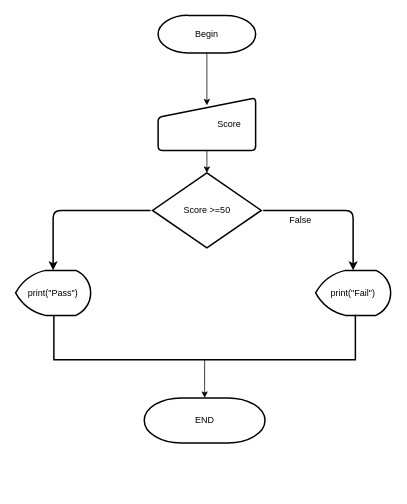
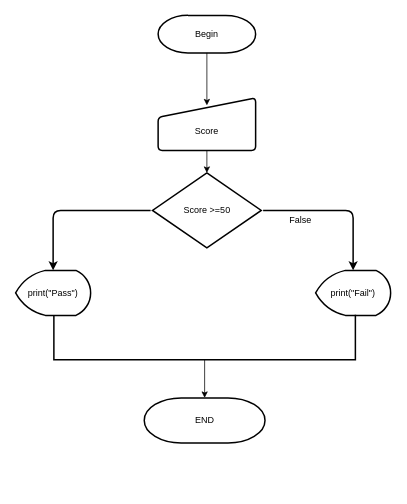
node "Score": moved (229, 124) -> (207, 132)
